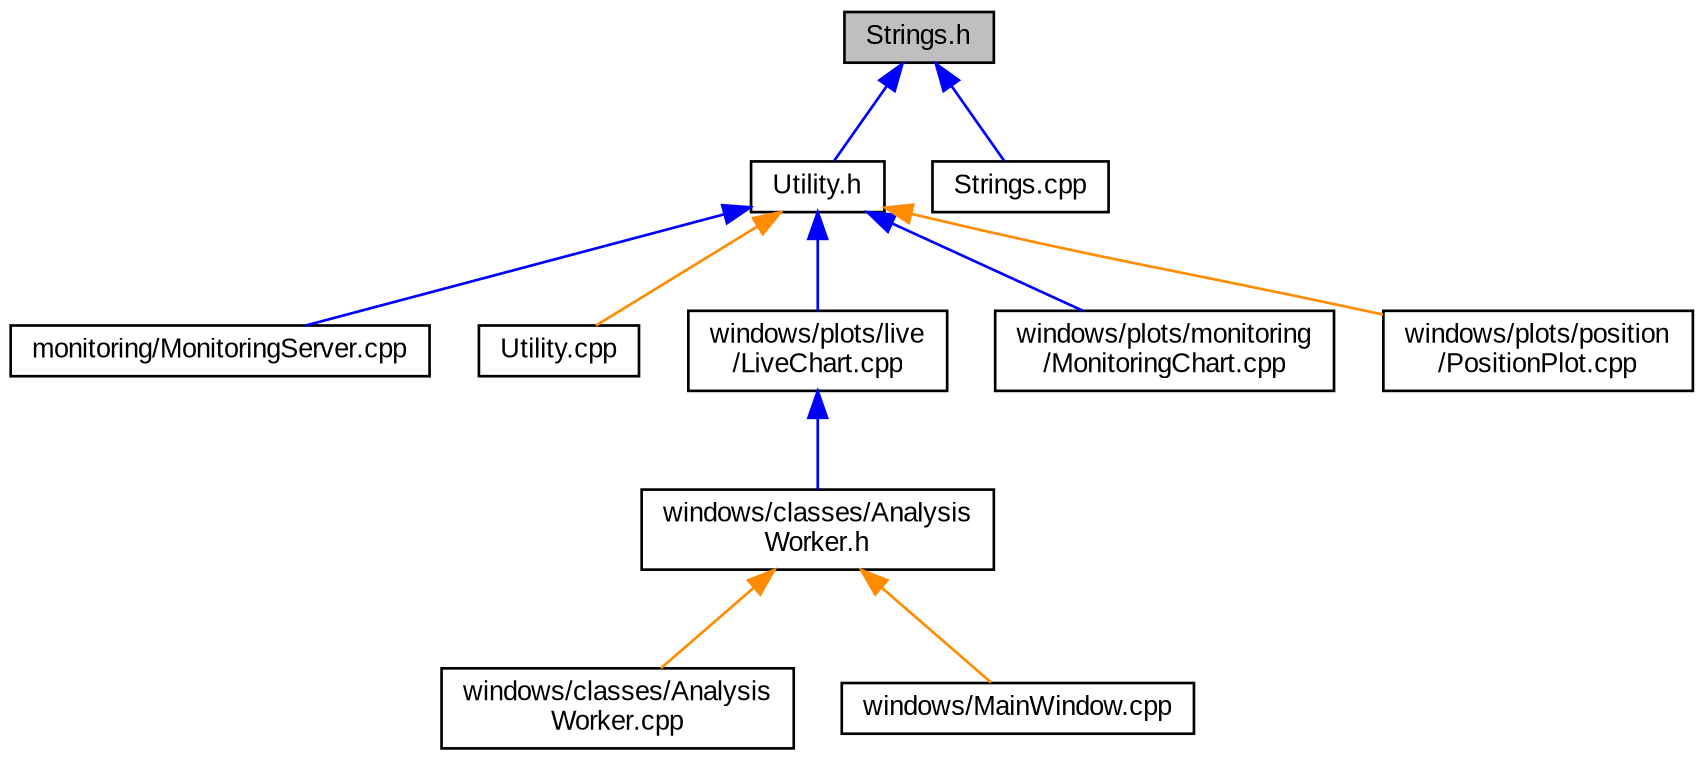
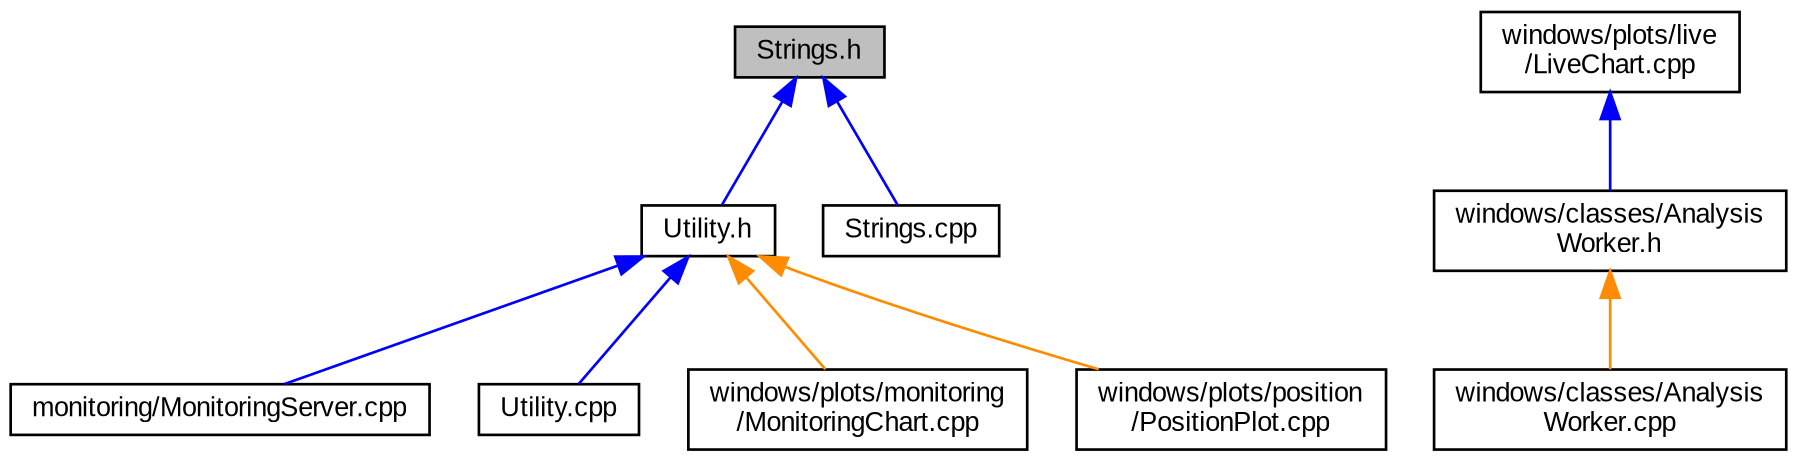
edge "windows/plots/monitoring /MonitoringChart.cpp" -> "Utility.h": color blue -> darkorange
edge "windows/plots/live /LiveChart.cpp" -> "Utility.h": removed
edge "Utility.cpp" -> "Utility.h": color darkorange -> blue
node "windows/MainWindow.cpp": removed
